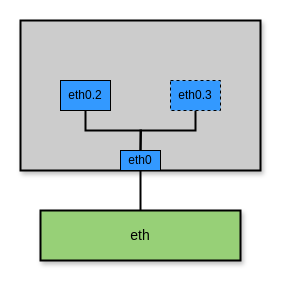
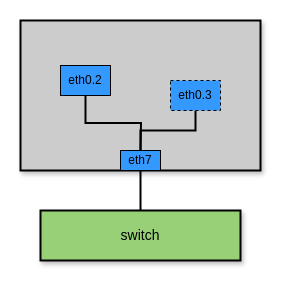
node "eth0.2": moved (86, 96) -> (86, 81)
node "eth0": label "eth0" -> "eth7"
node "eth": label "eth" -> "switch"
